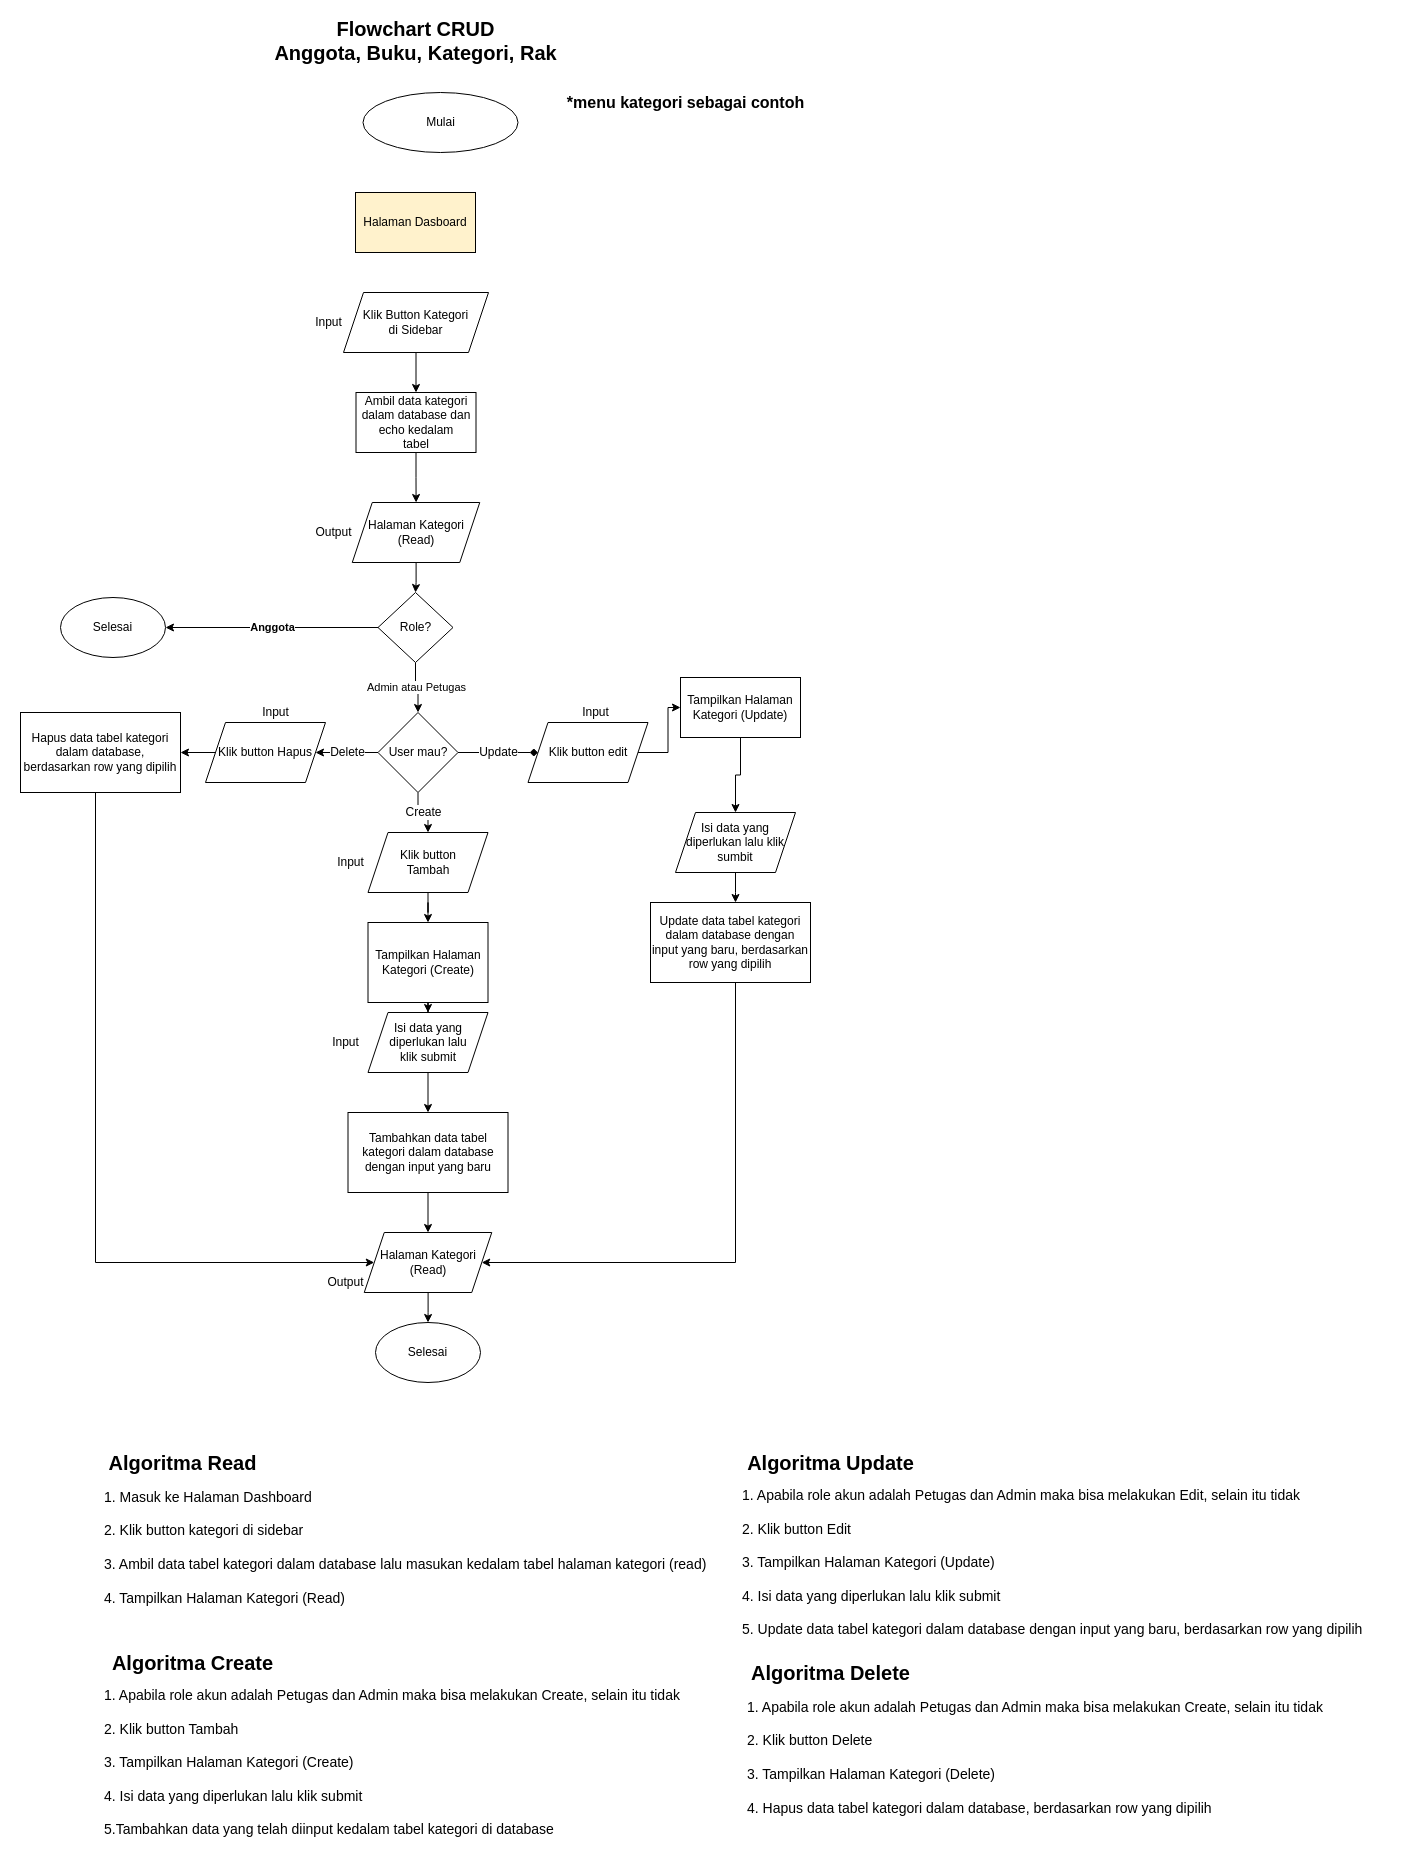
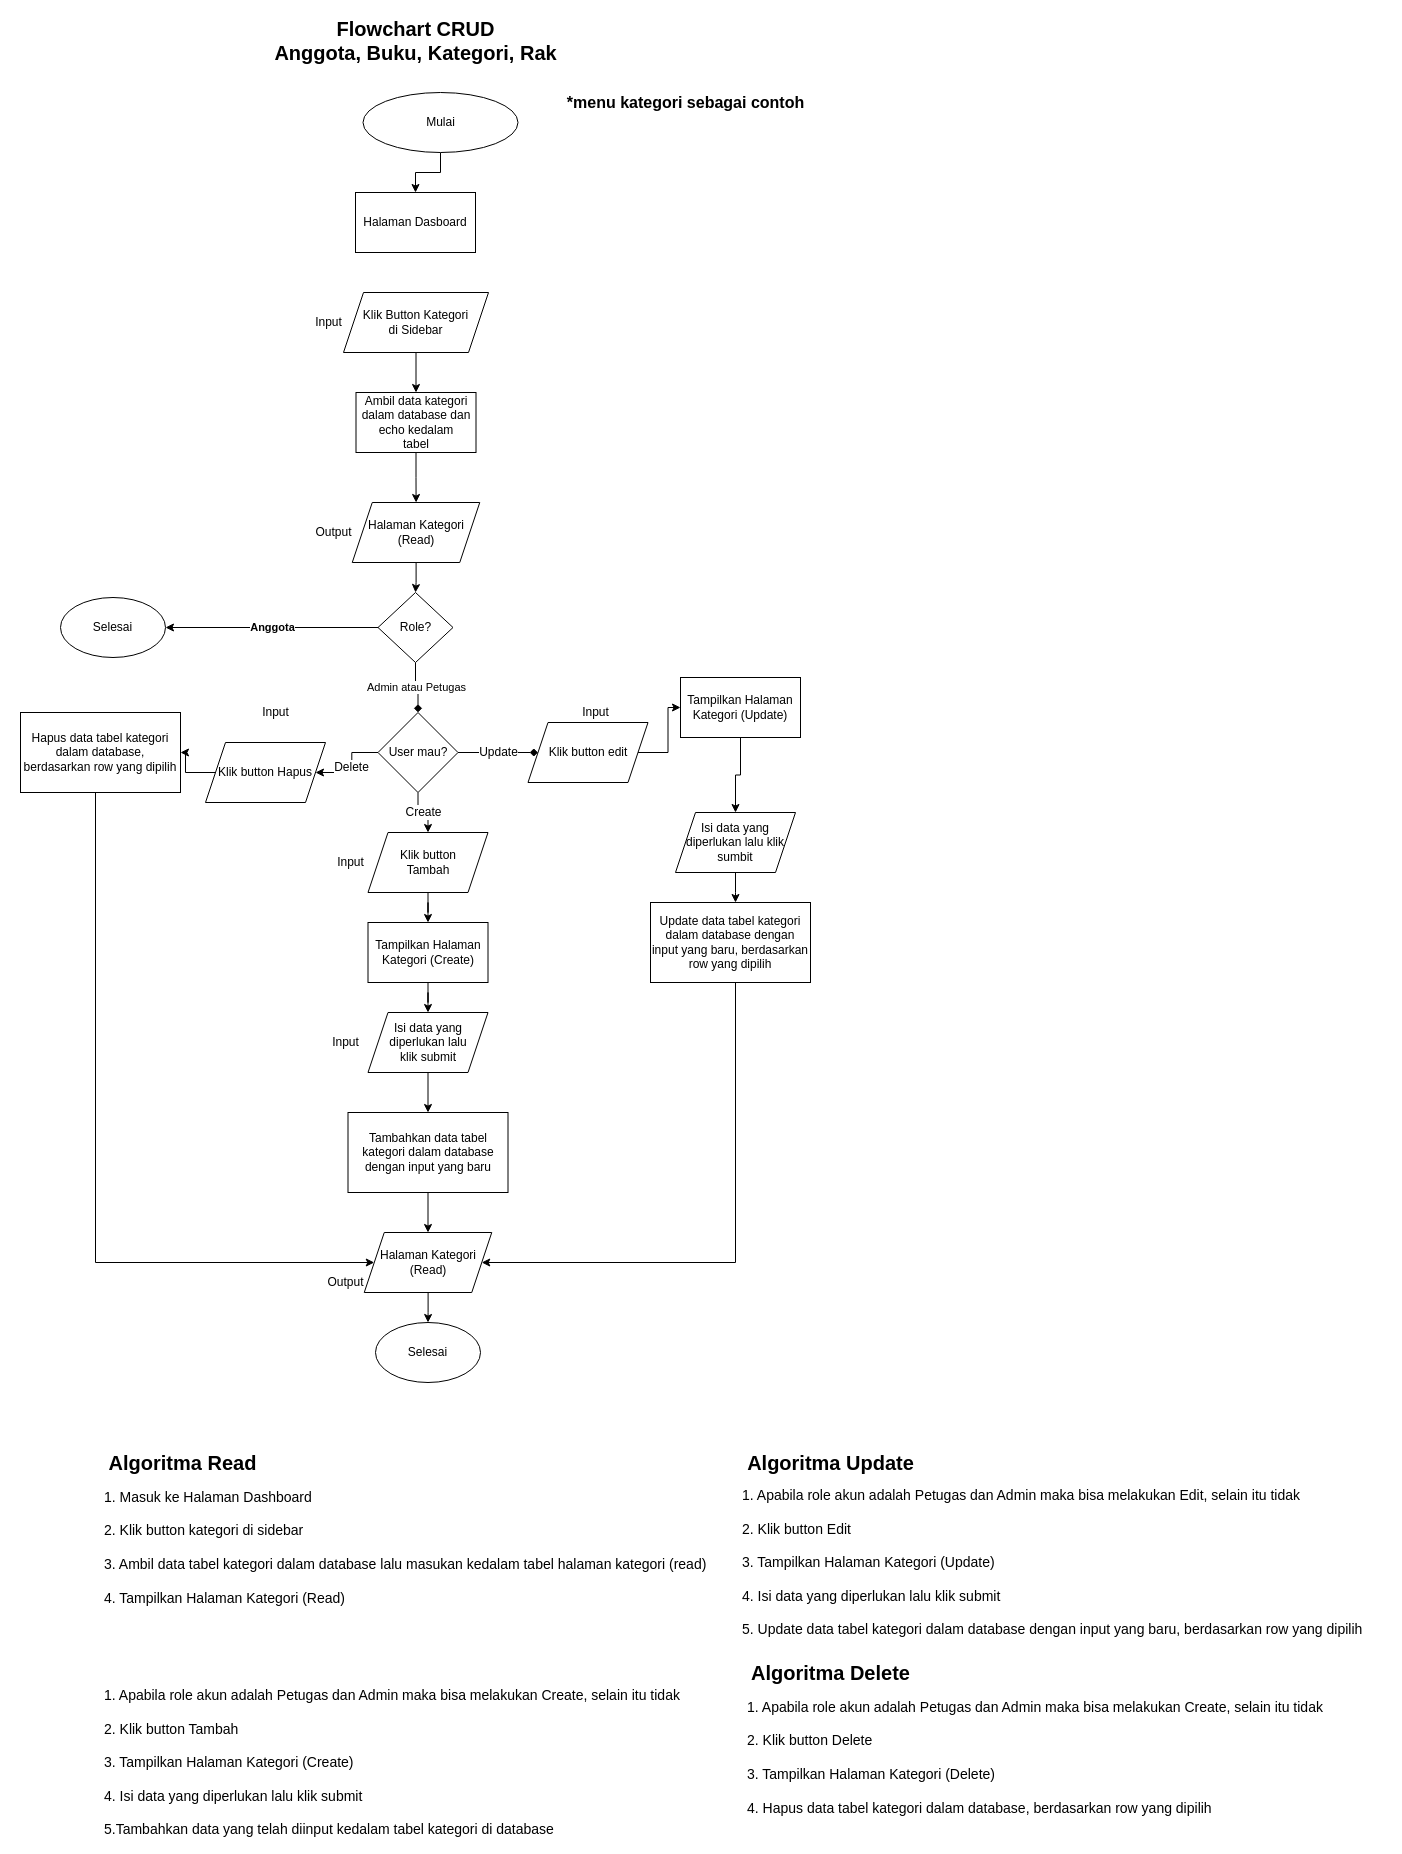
edge "Mulai" -> "Halaman Dasboard": added
node "Halaman Dasboard": fillcolor #fff2cc -> #ffffff
edge "Role?" -> "User mau?": arrowhead classic -> diamond
node "Klik button Hapus": moved (266, 753) -> (266, 773)
node "Tampilkan Halaman Kategori (Create)": size 120x80 -> 120x60
node "Algoritma Create": removed
